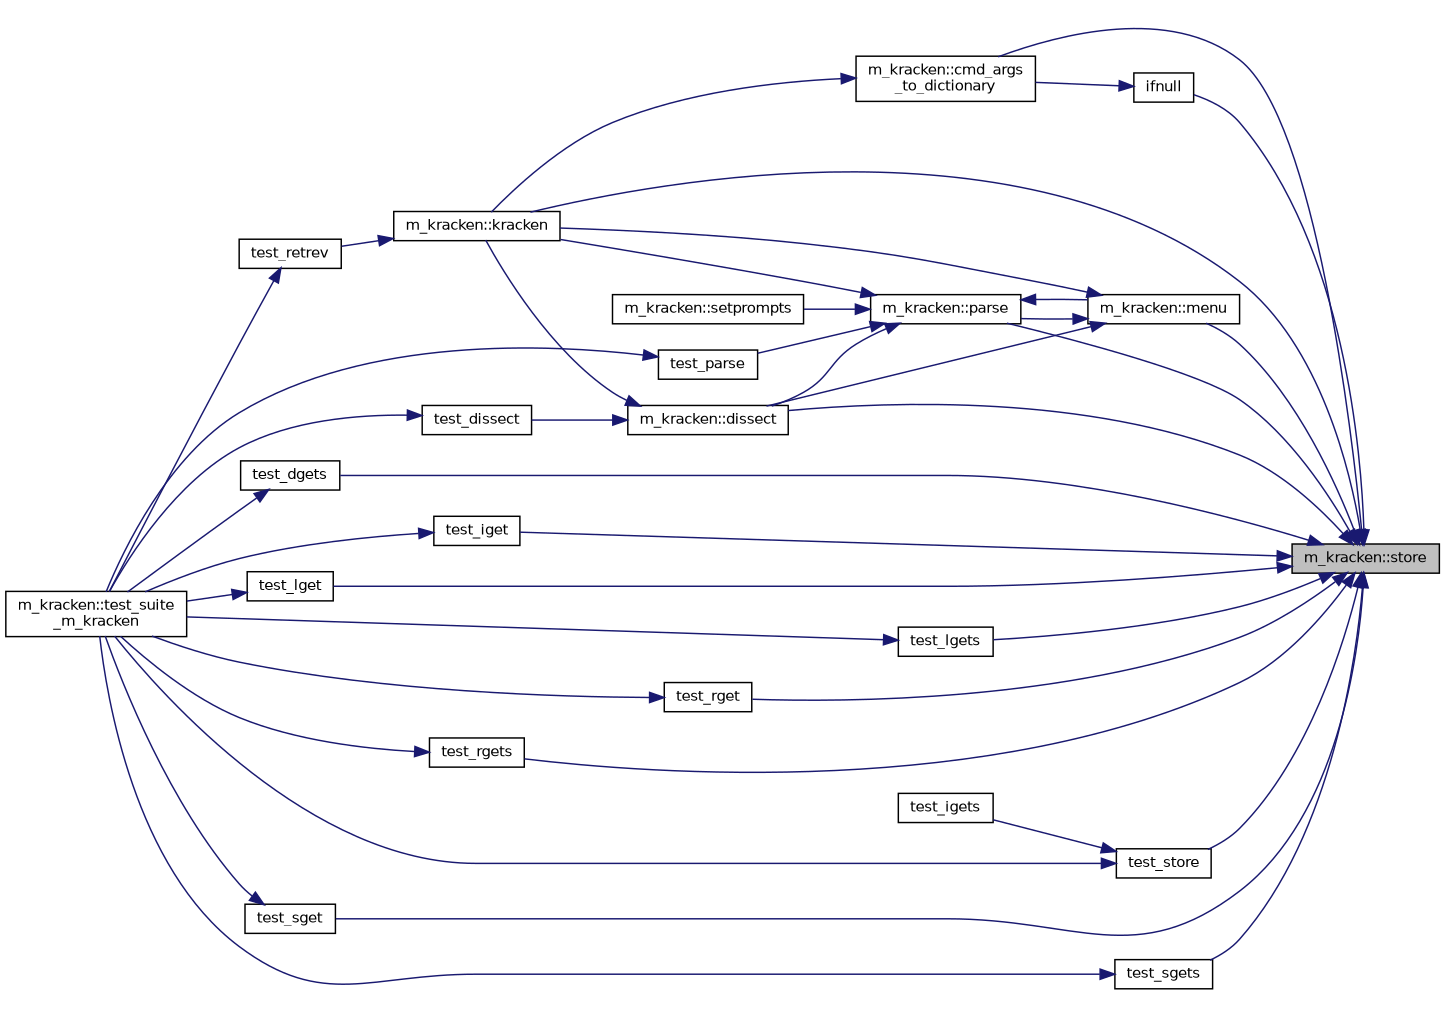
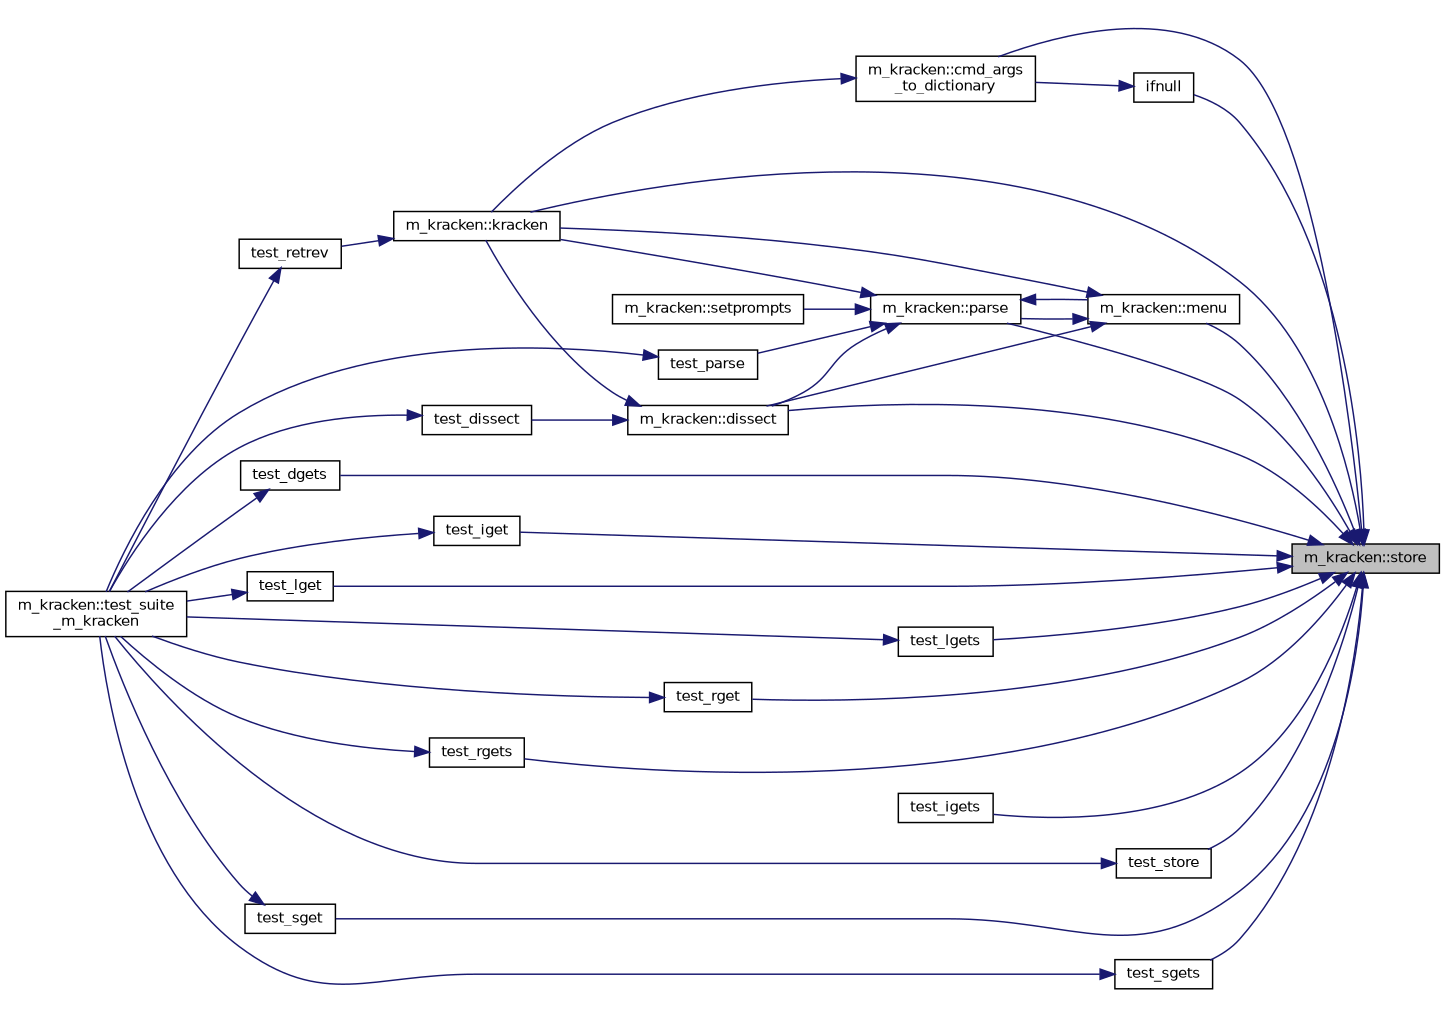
edge "test_igets" -> "test_store": now "test_igets" -> "m_kracken::store"
